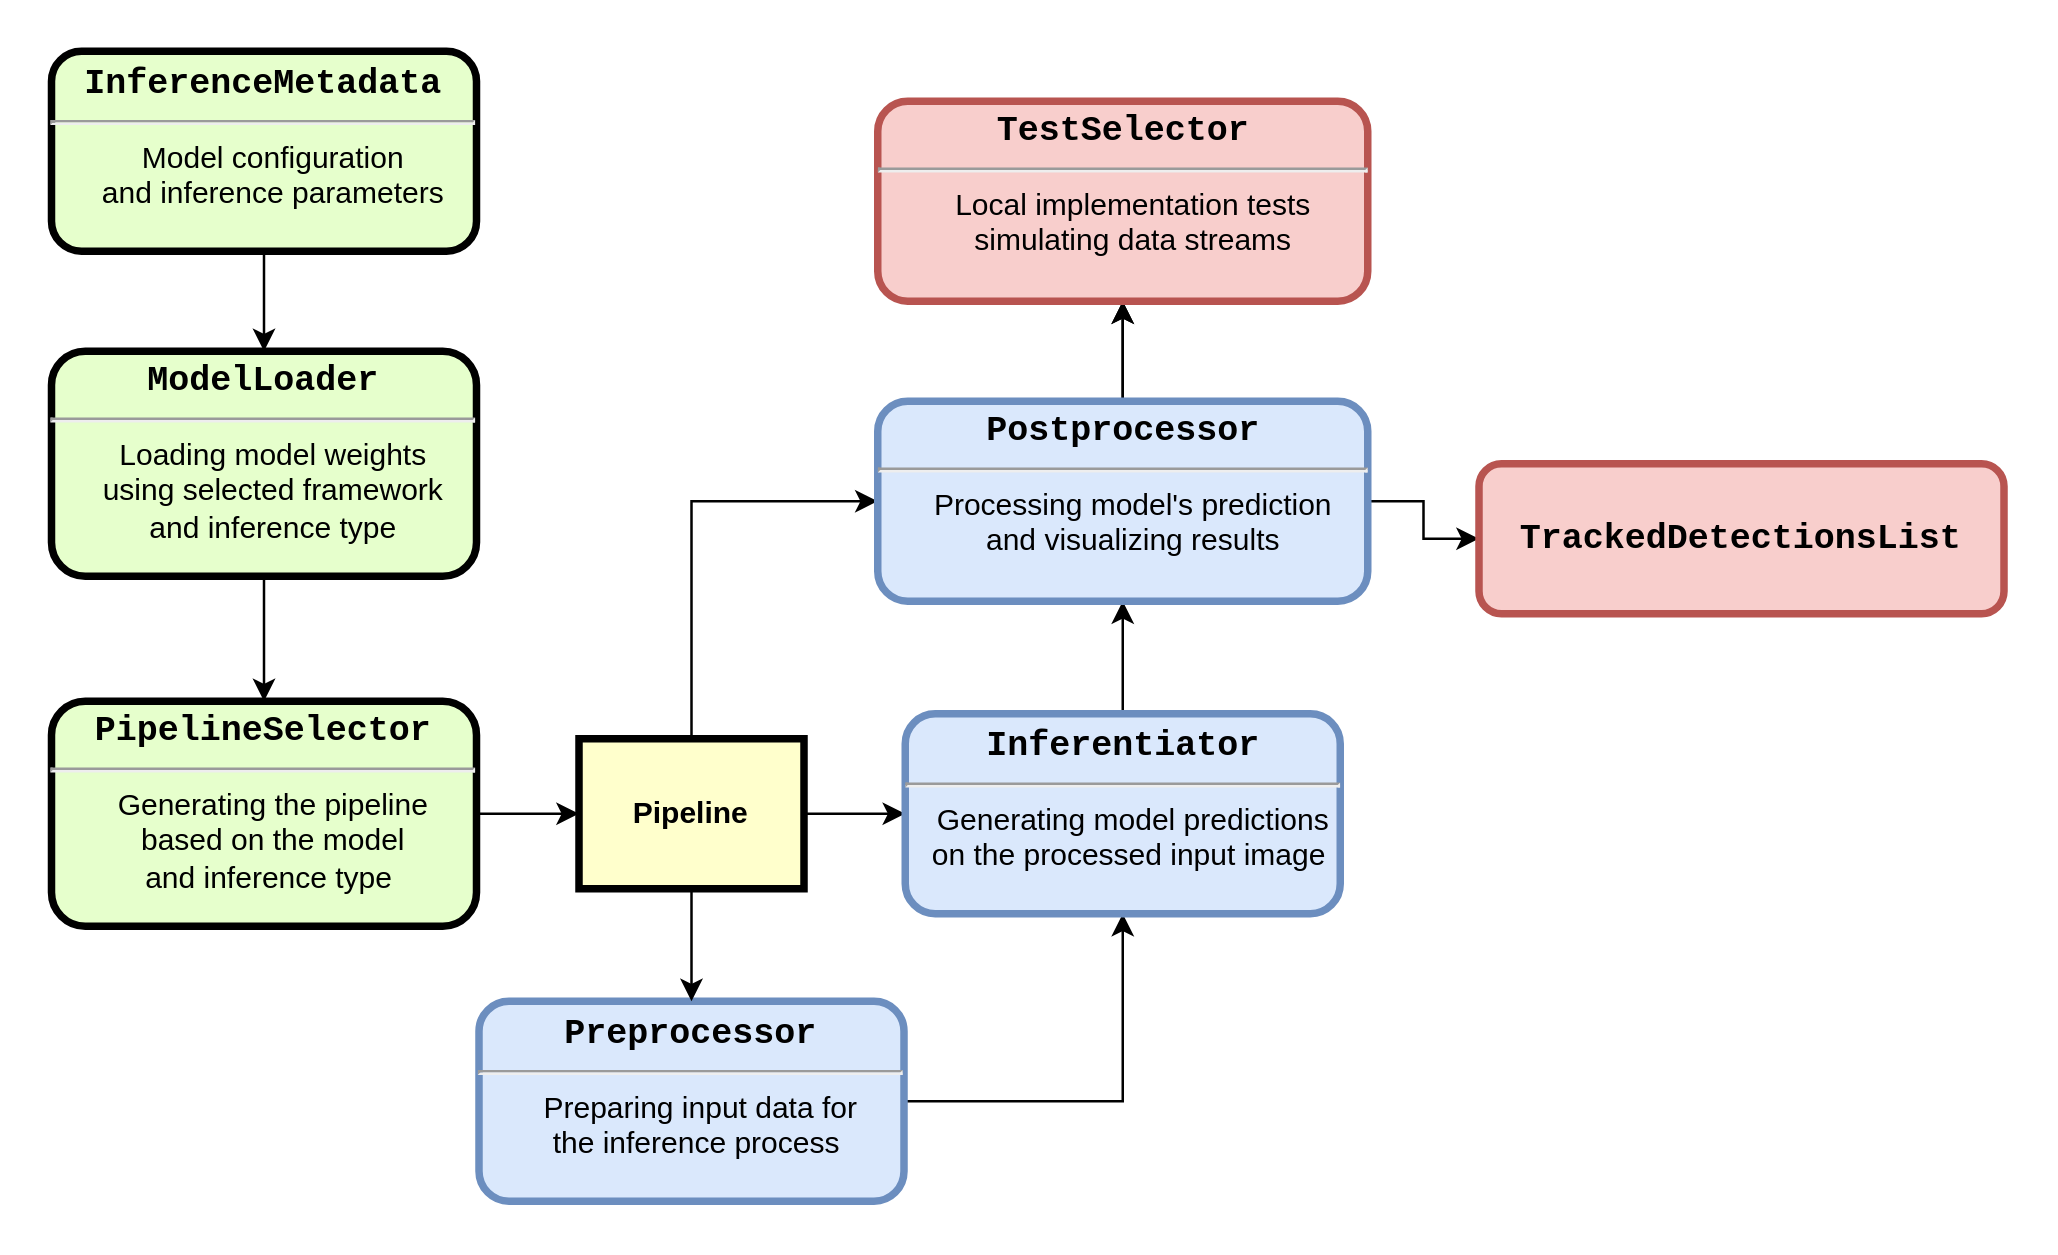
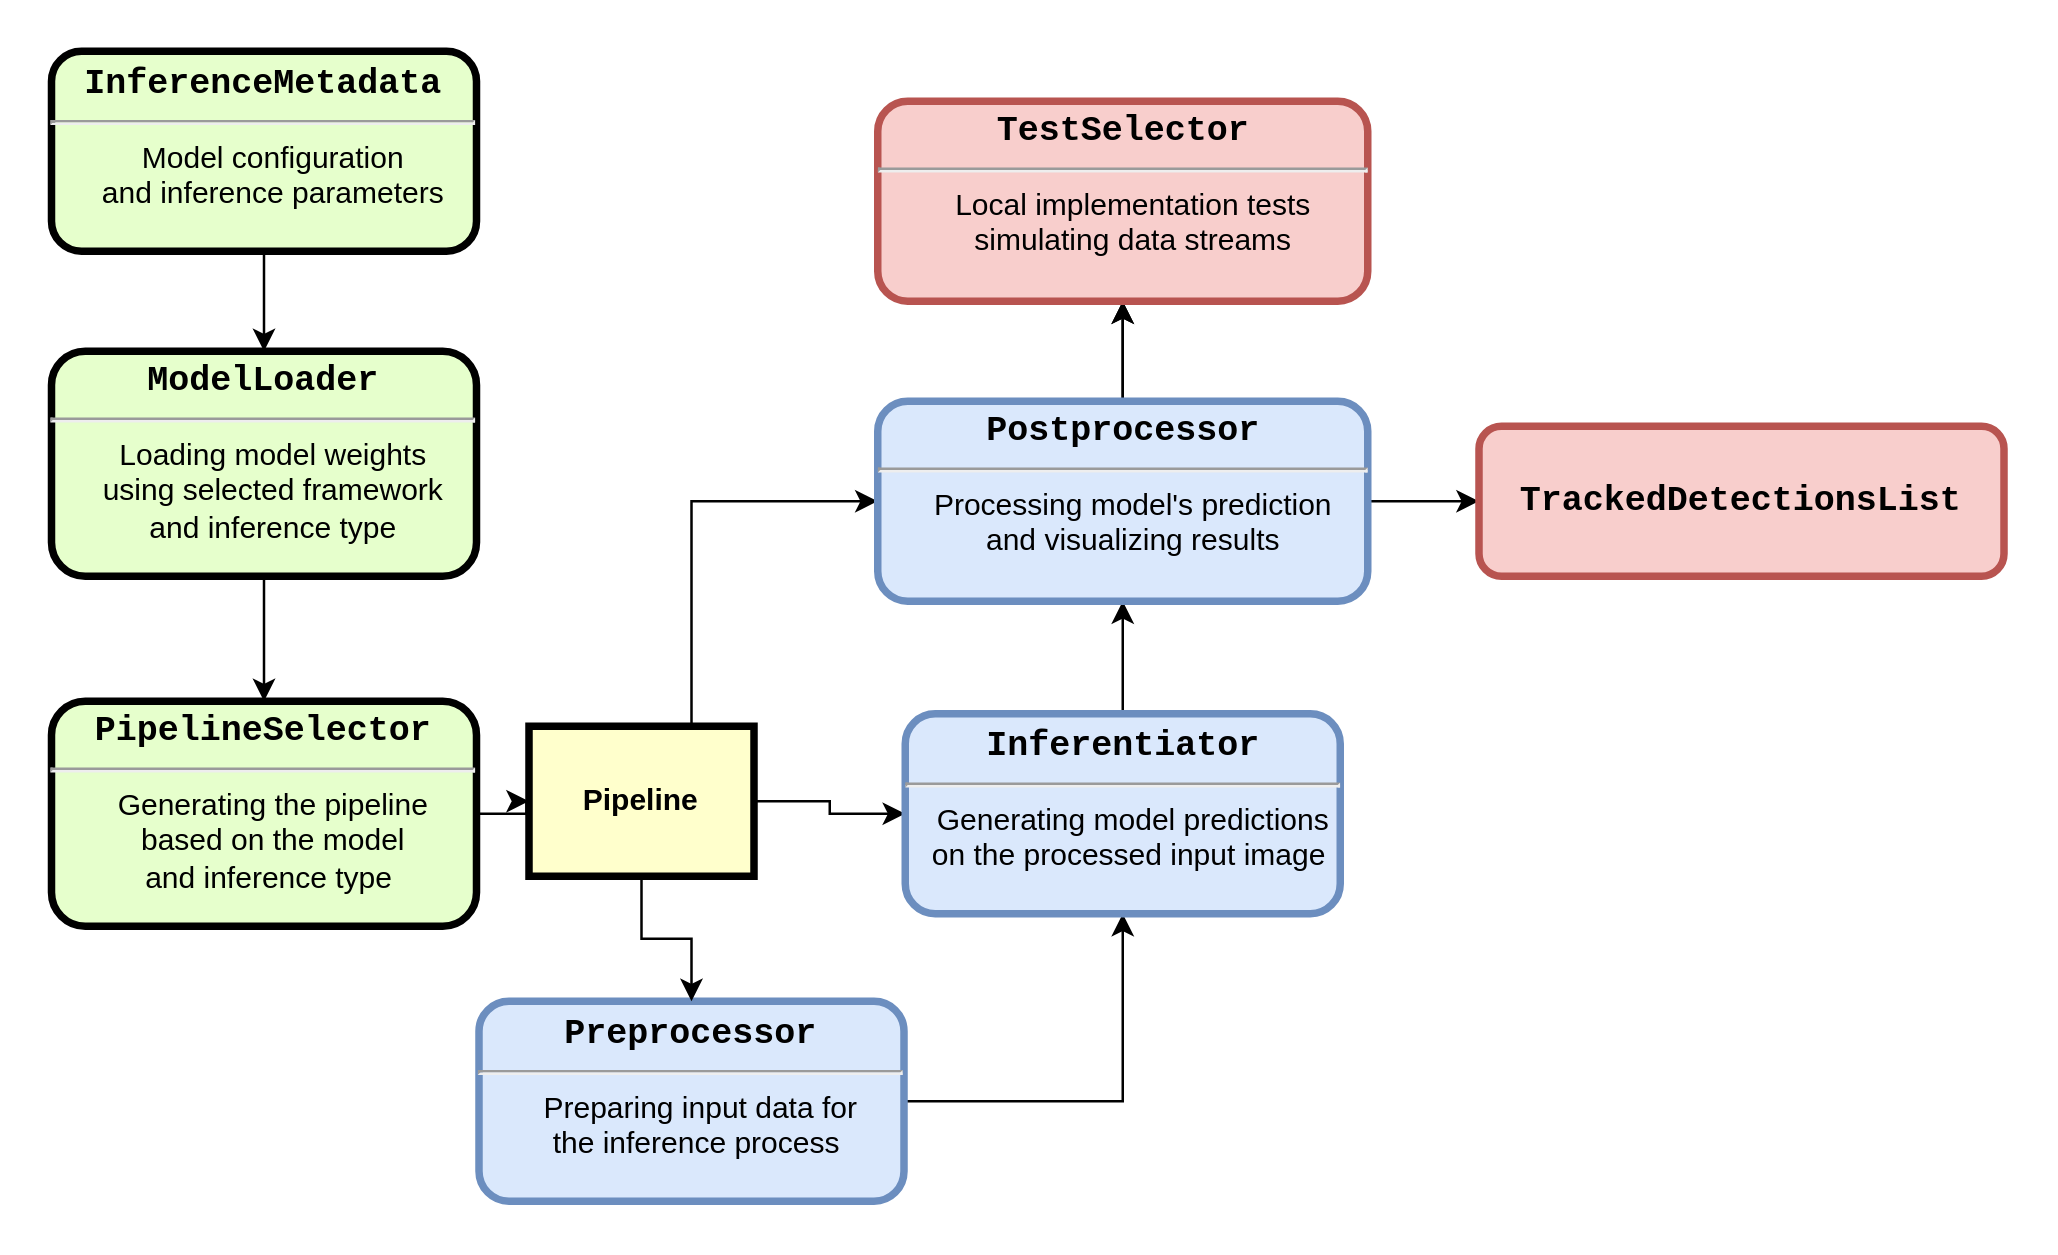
node "TrackedDetectionsList": moved (1741, 539) -> (1741, 501)
node "Pipeline": moved (691, 814) -> (641, 801)
